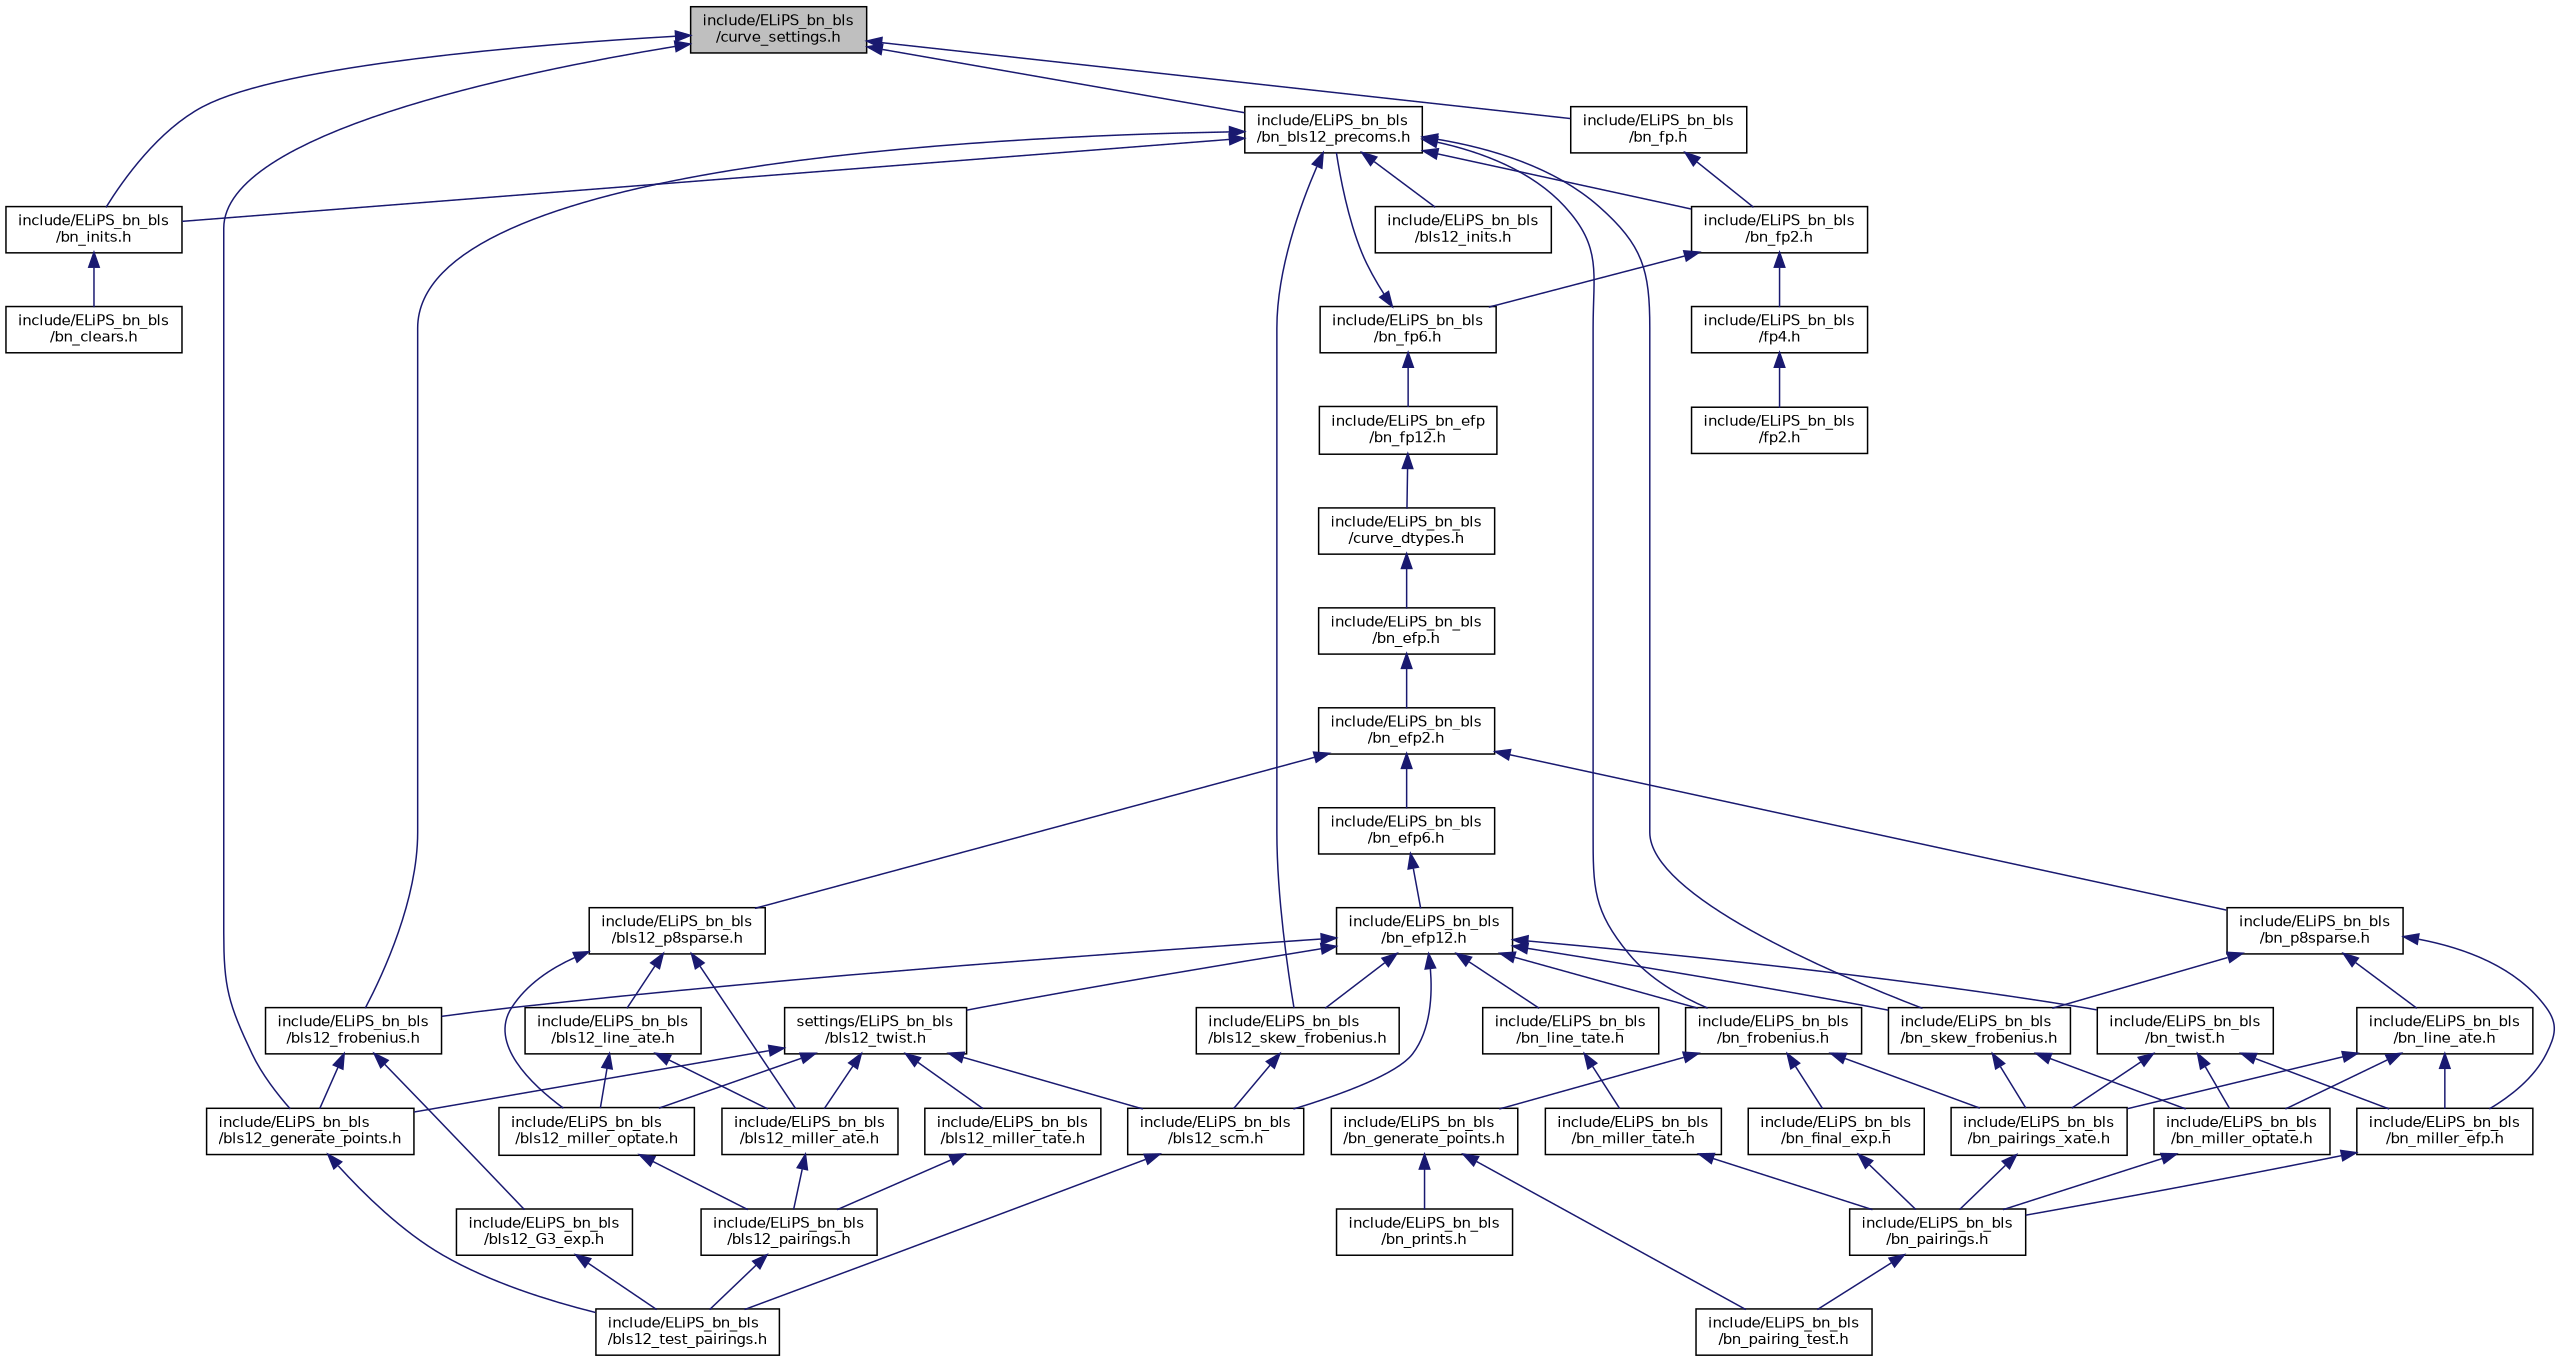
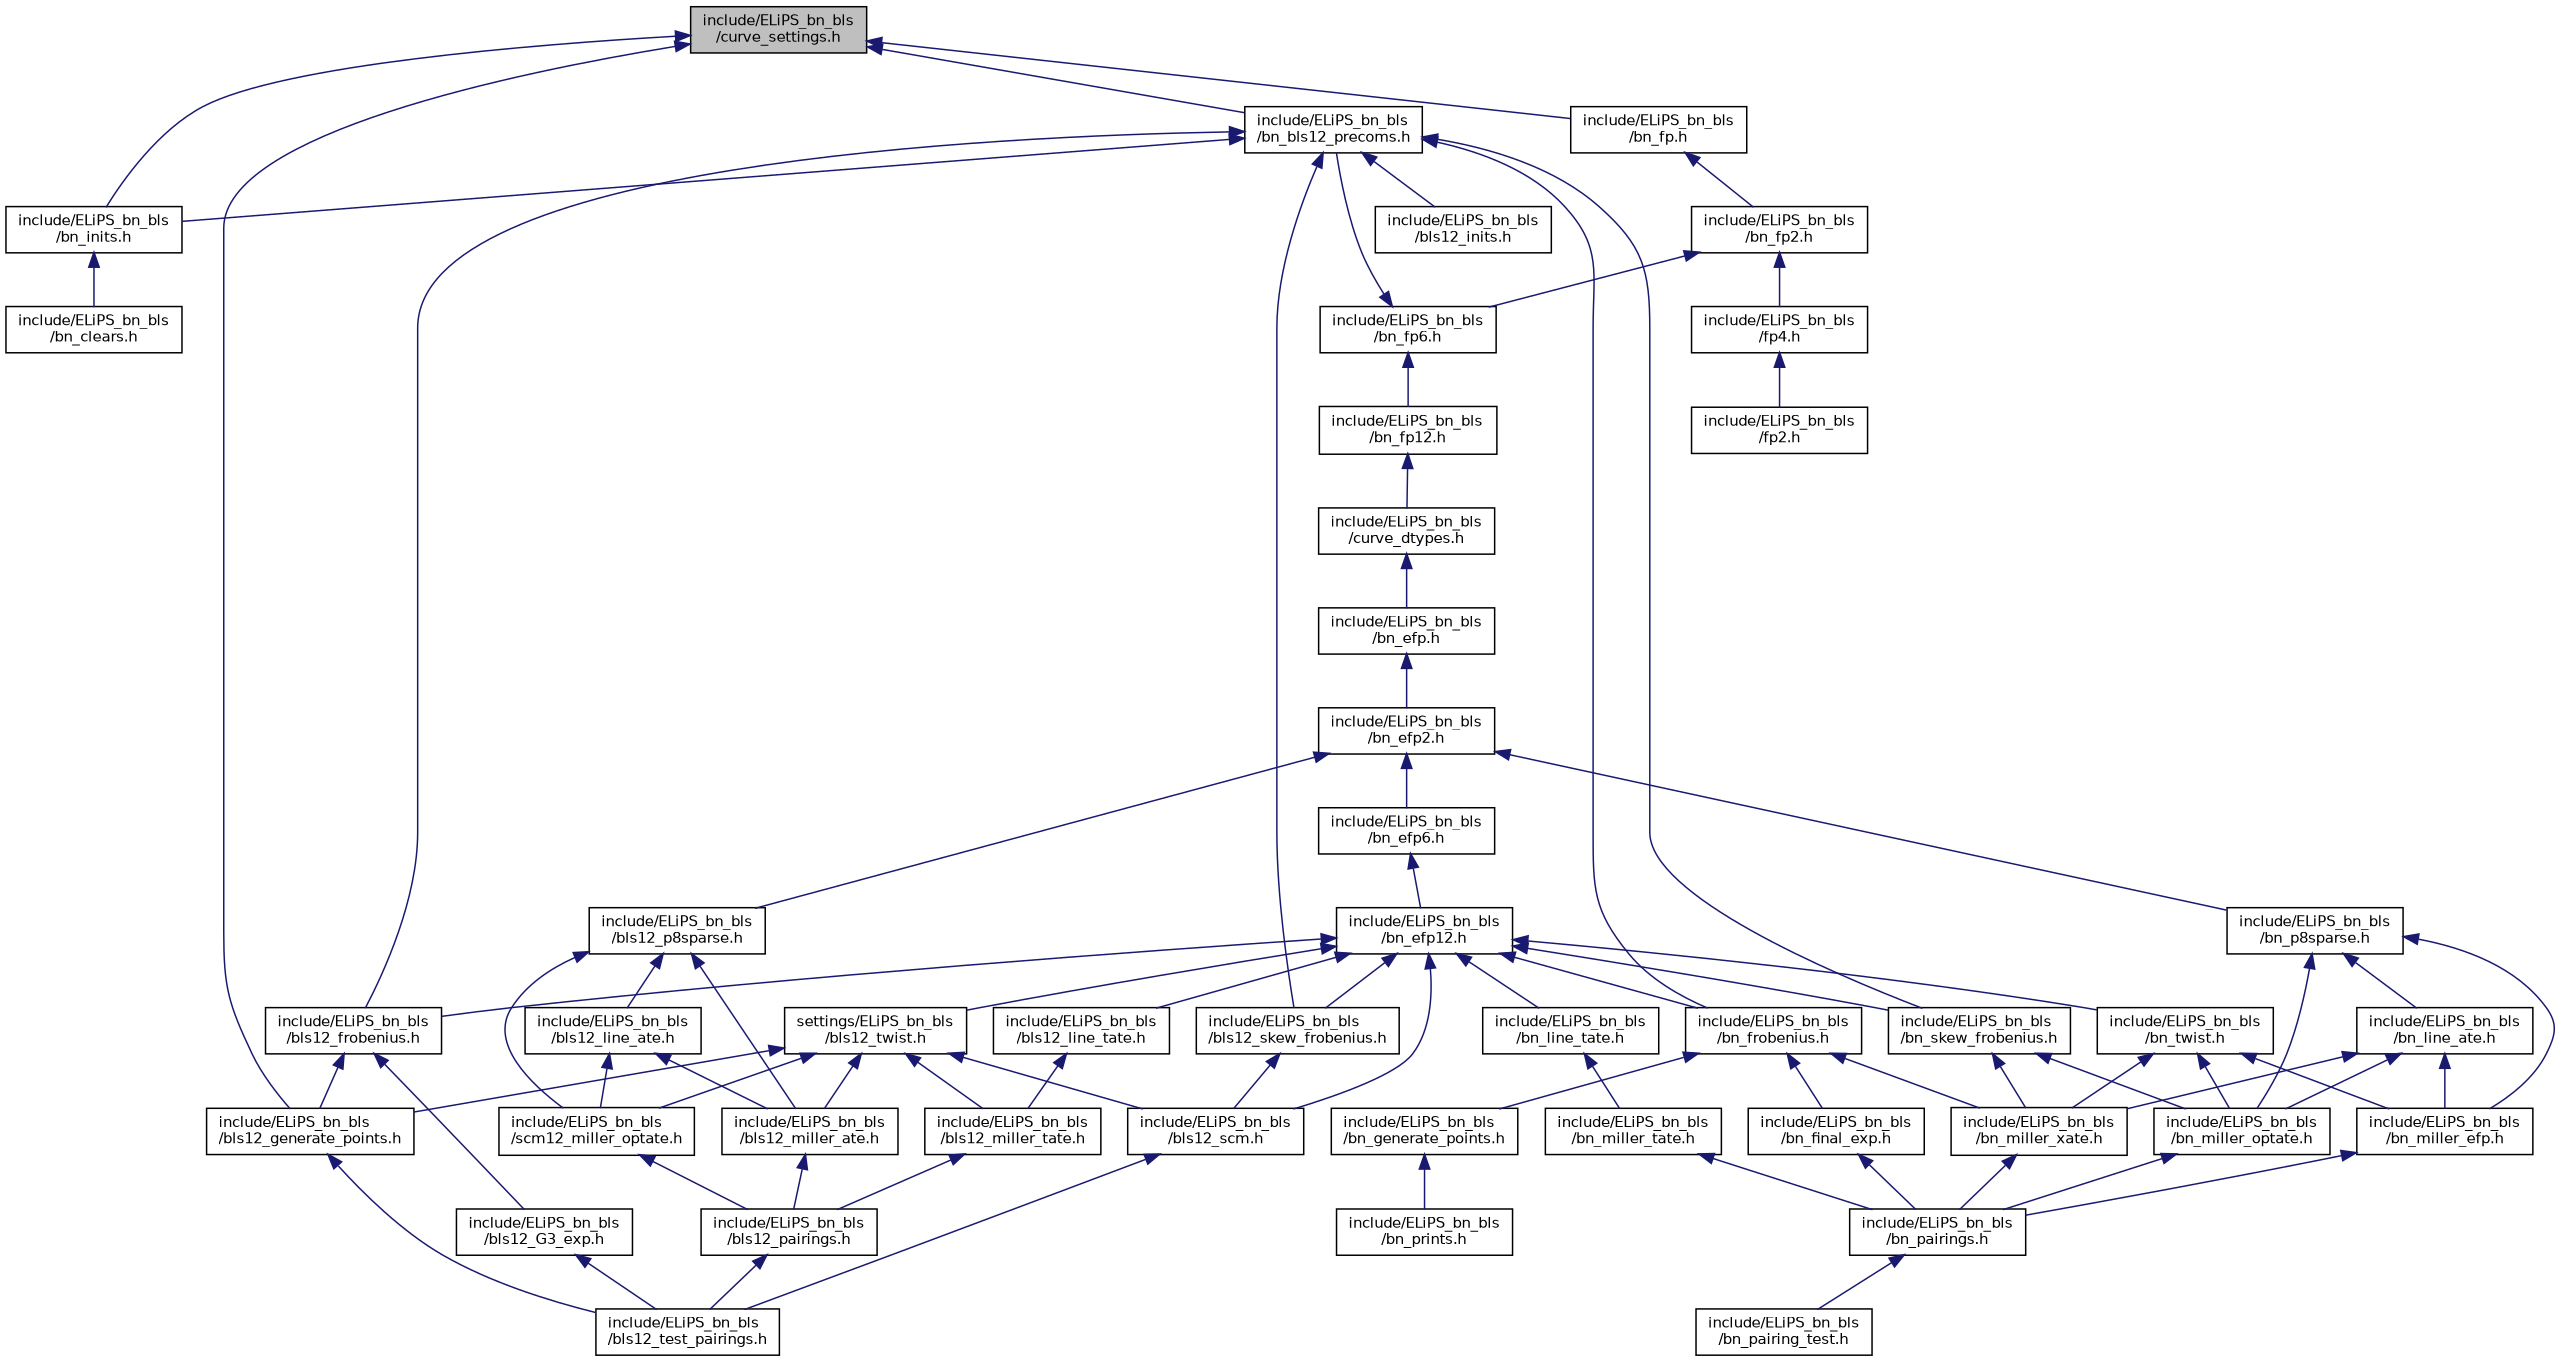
edge "include/ELiPS_bn_bls /bn_fp2.h" -> "include/ELiPS_bn_bls /bn_bls12_precoms.h": removed
node "include/ELiPS_bn_efp /bn_fp12.h": label "include/ELiPS_bn_efp /bn_fp12.h" -> "include/ELiPS_bn_bls /bn_fp12.h"
edge "include/ELiPS_bn_bls /bn_skew_frobenius.h" -> "include/ELiPS_bn_bls /bn_p8sparse.h": now "include/ELiPS_bn_bls /bn_miller_optate.h" -> "include/ELiPS_bn_bls /bn_p8sparse.h"
node "include/ELiPS_bn_bls /bls12_line_tate.h": added
node "include/ELiPS_bn_bls /bls12_miller_optate.h": label "include/ELiPS_bn_bls /bls12_miller_optate.h" -> "include/ELiPS_bn_bls /scm12_miller_optate.h"
node "include/ELiPS_bn_bls /bn_pairings_xate.h": label "include/ELiPS_bn_bls /bn_pairings_xate.h" -> "include/ELiPS_bn_bls /bn_miller_xate.h"
edge "include/ELiPS_bn_bls /bn_pairing_test.h" -> "include/ELiPS_bn_bls /bn_generate_points.h": removed
